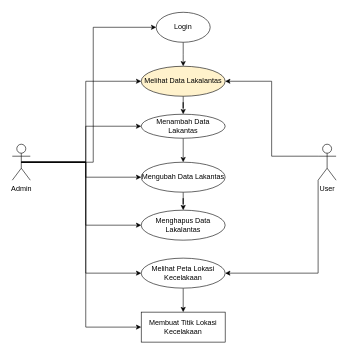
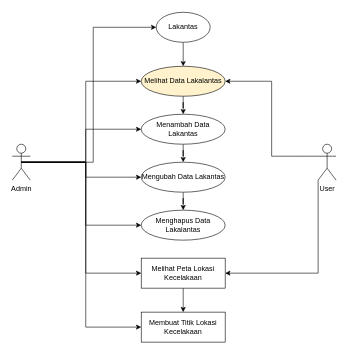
node "Login": label "Login" -> "Lakantas"
node "Menambah Data Lakantas": size 84x24 -> 84x30
node "Melihat Peta Lokasi Kecelakaan": shape ellipse -> rectangle
